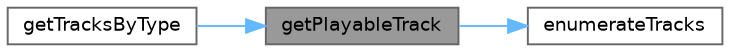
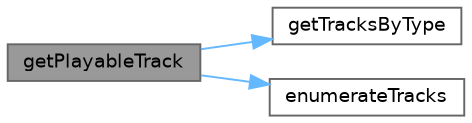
edge "getTracksByType" -> "getPlayableTrack": reversed
